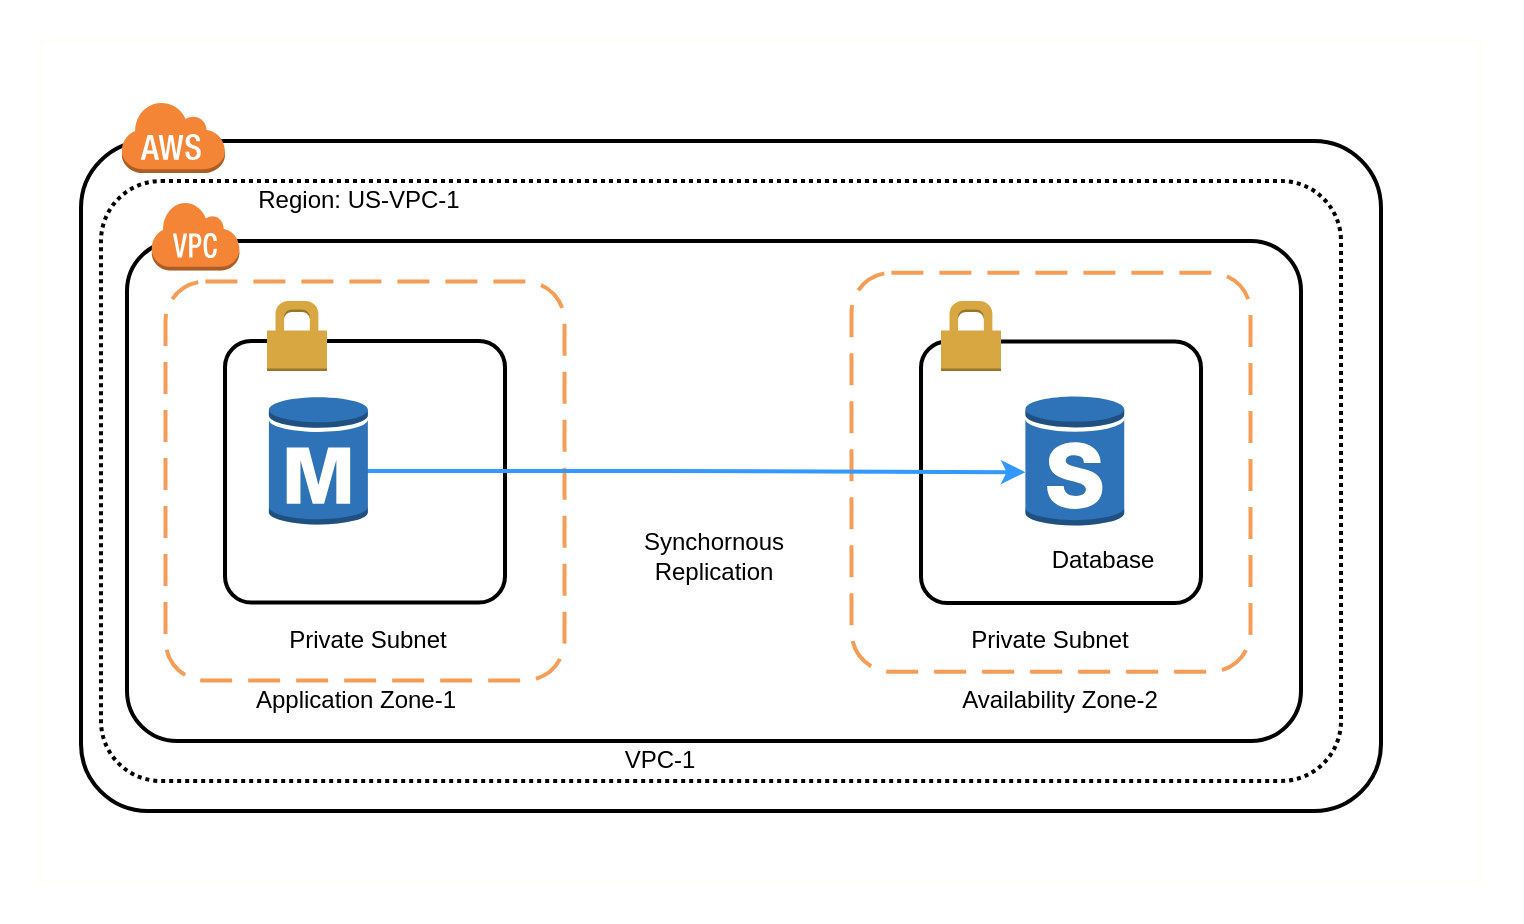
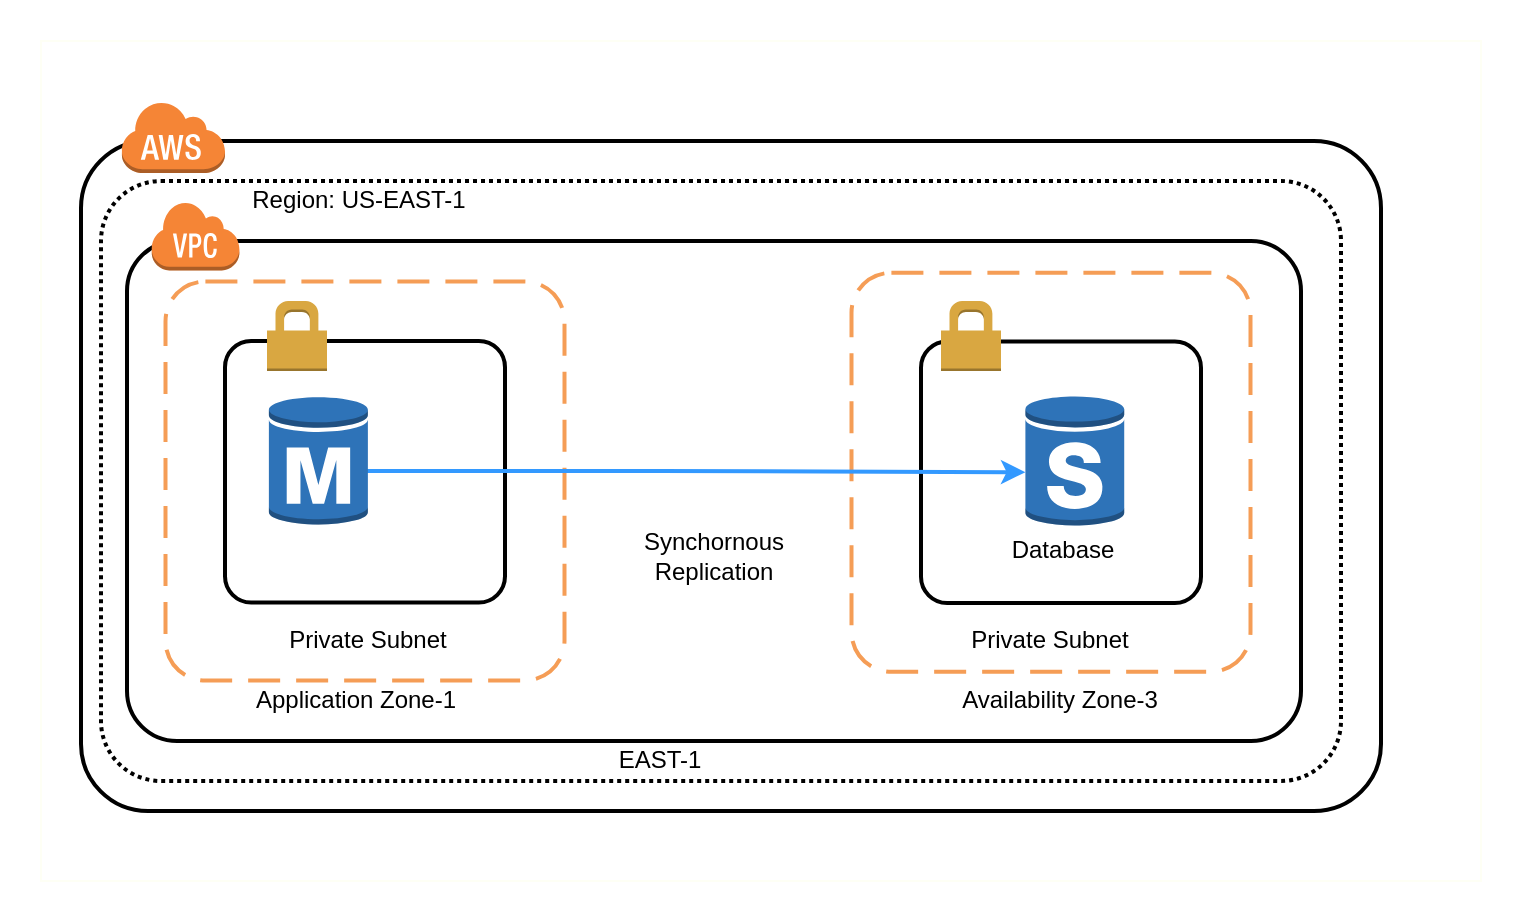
node "Region: US-VPC-1": label "Region: US-VPC-1" -> "Region: US-EAST-1"
node "Database": moved (1104, 561) -> (1064, 551)
node "Availability Zone-2": label "Availability Zone-2" -> "Availability Zone-3"
node "VPC-1": label "VPC-1" -> "EAST-1"
